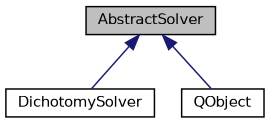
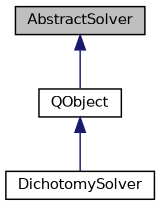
edge "DichotomySolver" -> "AbstractSolver": now "DichotomySolver" -> "QObject"
